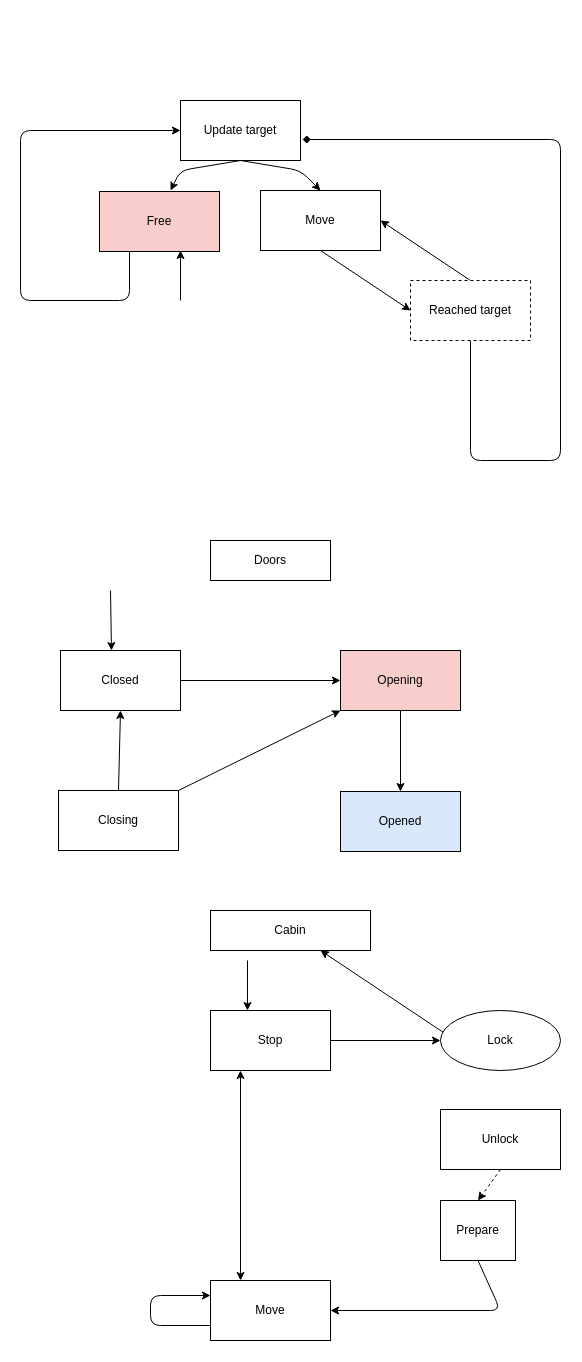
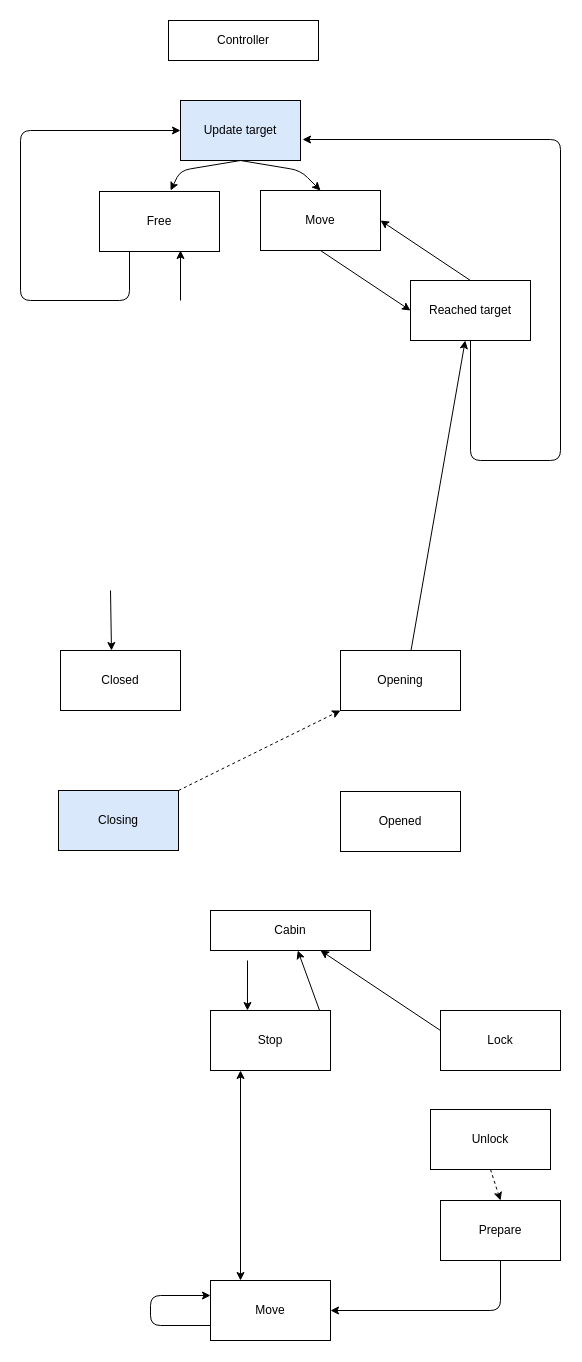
node "Controller": added
node "Update target": fillcolor #ffffff -> #dae8fc
edge "Reached target" -> "Update target": arrowhead diamond -> classic
node "Free": fillcolor #f8cecc -> #ffffff
node "Reached target": style dashed -> solid
node "Doors": removed
edge "Closed" -> "Opening": removed
node "Opening": fillcolor #f8cecc -> #ffffff
edge "Opening" -> "Opened": now "Opening" -> "Reached target"
edge "Closing" -> "Opening": style solid -> dashed
edge "Closing" -> "Closed": removed
node "Closing": fillcolor #ffffff -> #dae8fc
node "Opened": fillcolor #dae8fc -> #ffffff
edge "Stop" -> "Lock": now "Stop" -> "Cabin"
node "Lock": shape ellipse -> rectangle
node "Unlock": moved (501, 1140) -> (491, 1140)
node "Prepare": size 75x60 -> 120x60
